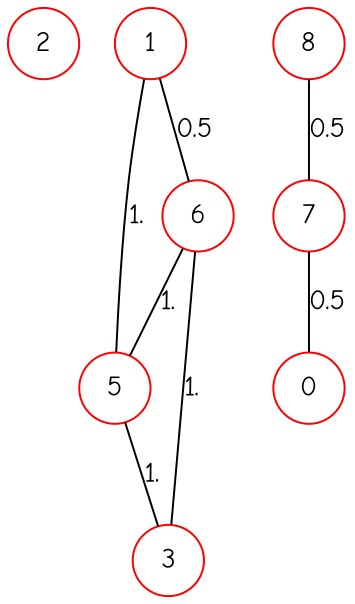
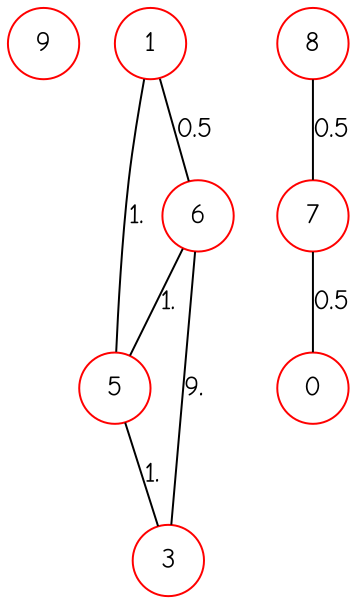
node "2": label "2" -> "9"
edge "6" -- "3": label "1." -> "9."
